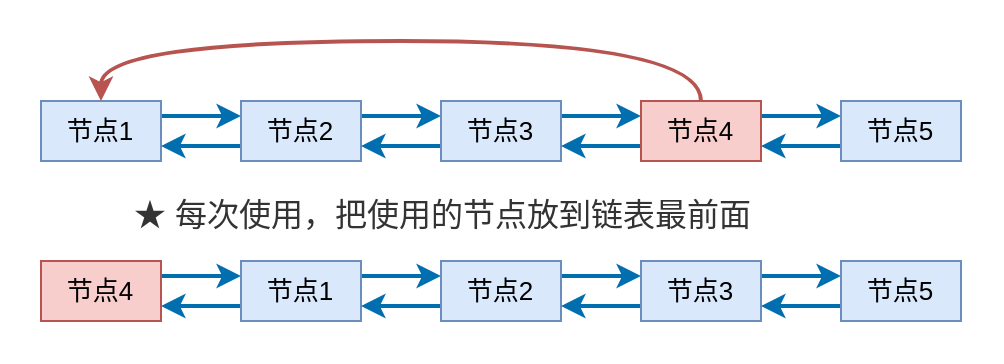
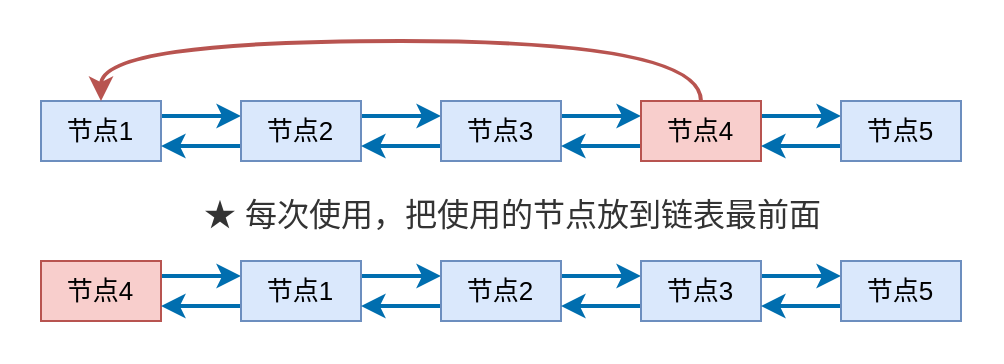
node "★ 每次使用，把使用的节点放到链表最前面": moved (451, 211) -> (521, 211)
